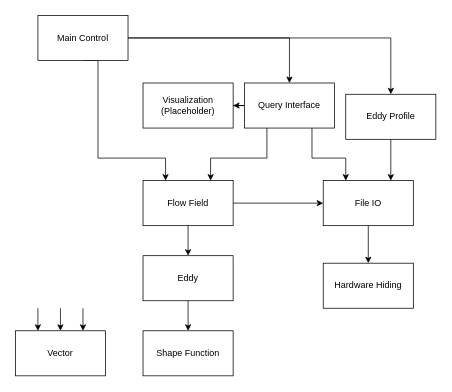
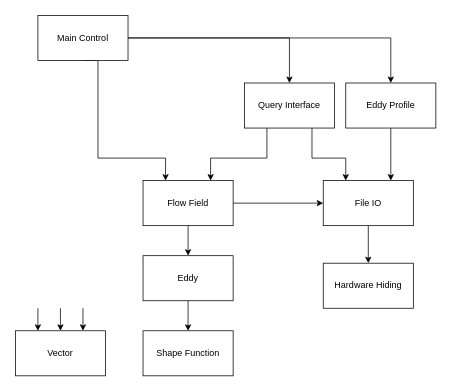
node "Visualization (Placeholder)": removed
edge "Query Interface" -> "Visualization (Placeholder)": removed
node "Eddy Profile": moved (390, 117) -> (390, 105)
